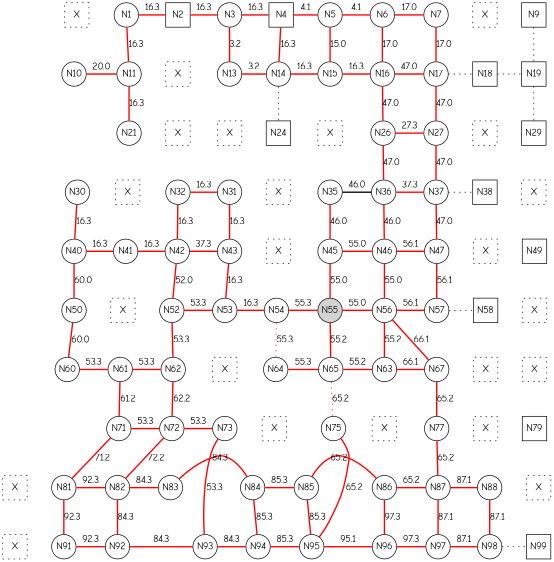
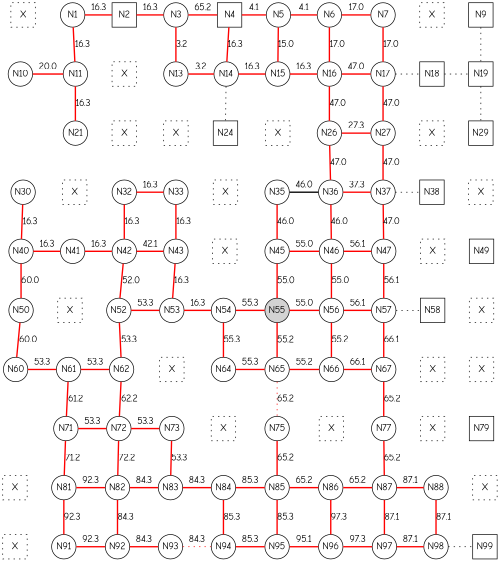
edge "N3" -- "N4": label "16.3" -> "65.2"
node "N31": label "N31" -> "N33"
edge "N42" -- "N43": label "37.3" -> "42.1"
edge "N54" -- "N64": style dotted -> bold
edge "N56" -- "N67": now "N57" -- "N67"
node "N63": label "N63" -> "N66"
edge "N73" -- "N93": now "N73" -- "N83"
edge "N75" -- "N95": now "N75" -- "N85"
edge "N93" -- "N94": style bold -> dotted
